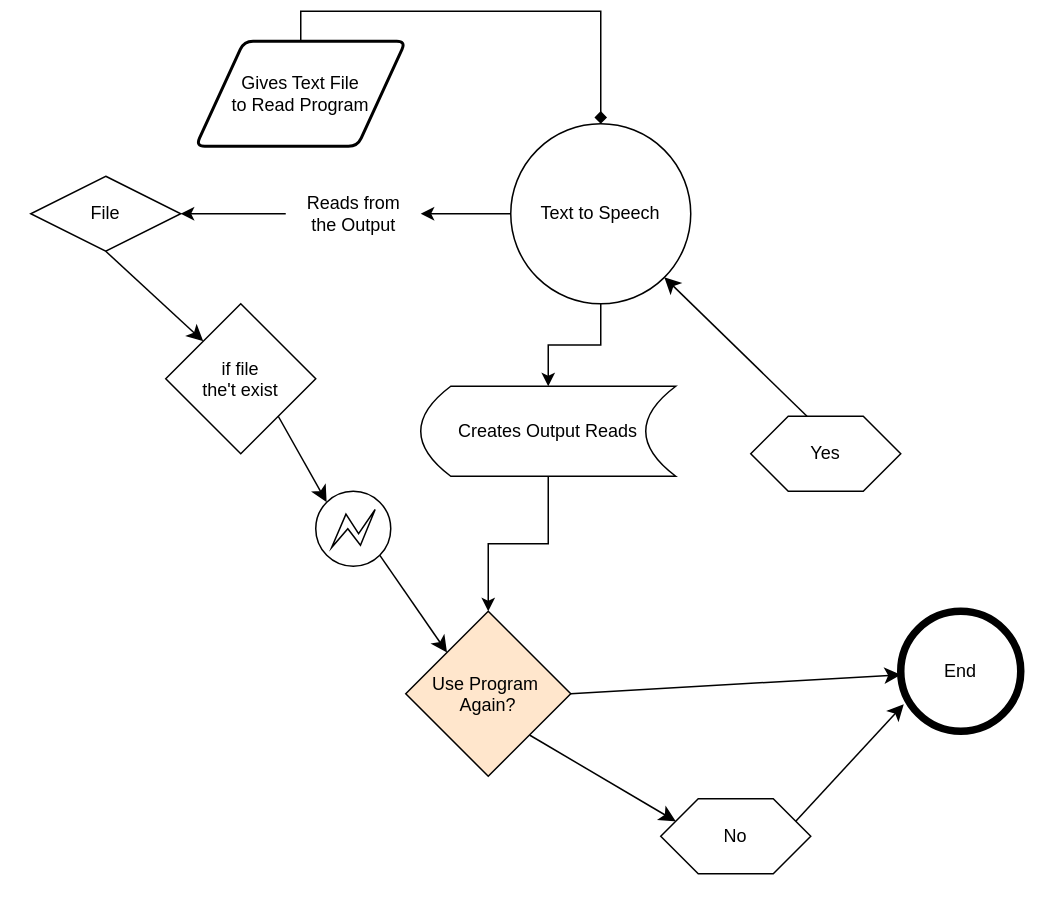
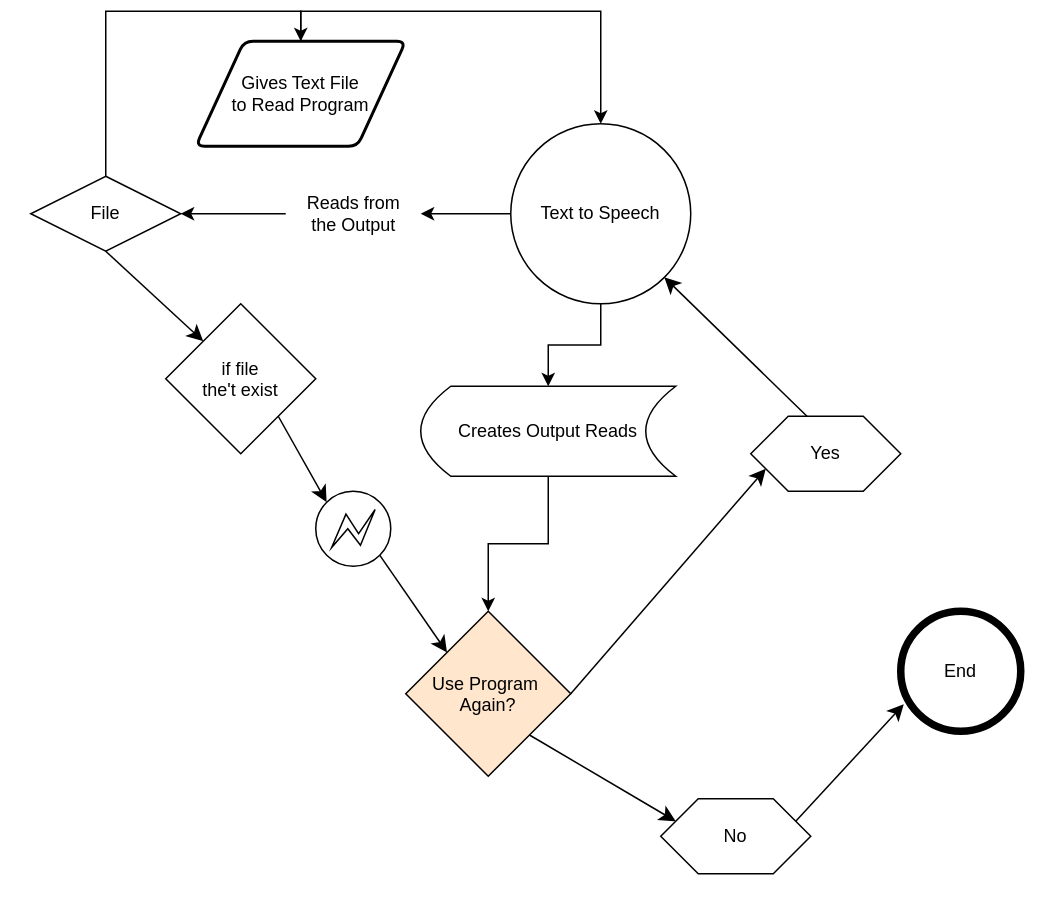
edge "File" -> "Gives Text File to Read Program": added
edge "Gives Text File to Read Program" -> "Text to Speech": arrowhead diamond -> classic
edge "Use Program Again?" -> "End": now "Use Program Again?" -> "Yes"
